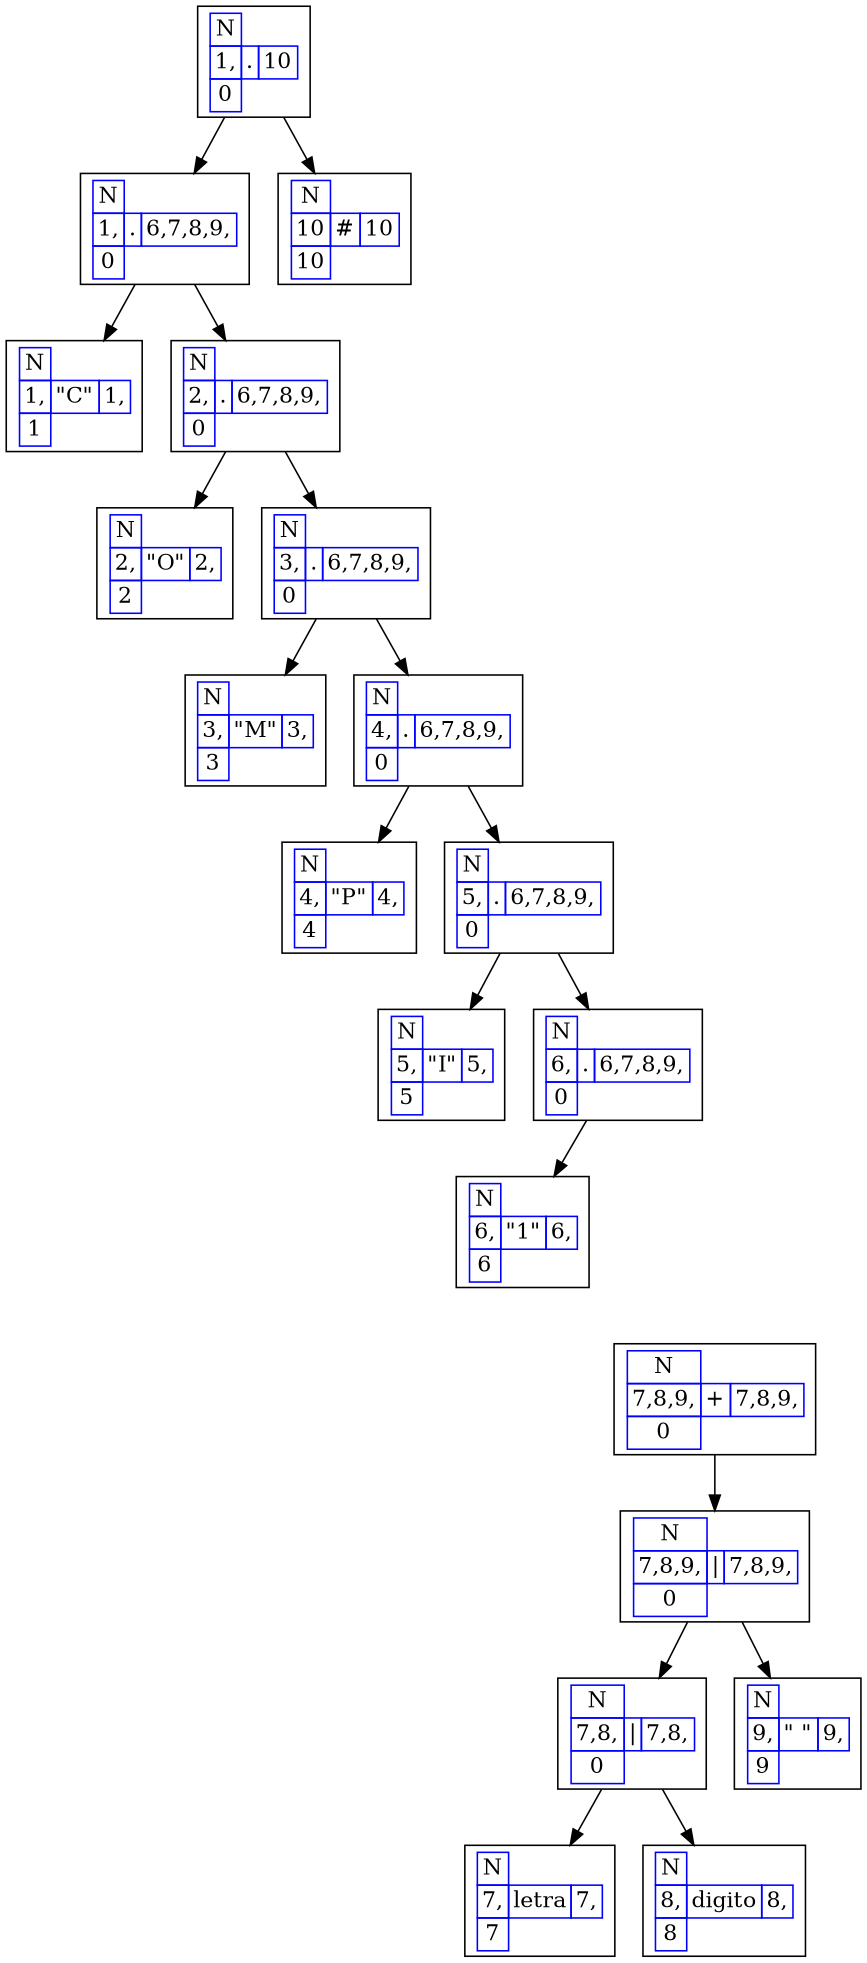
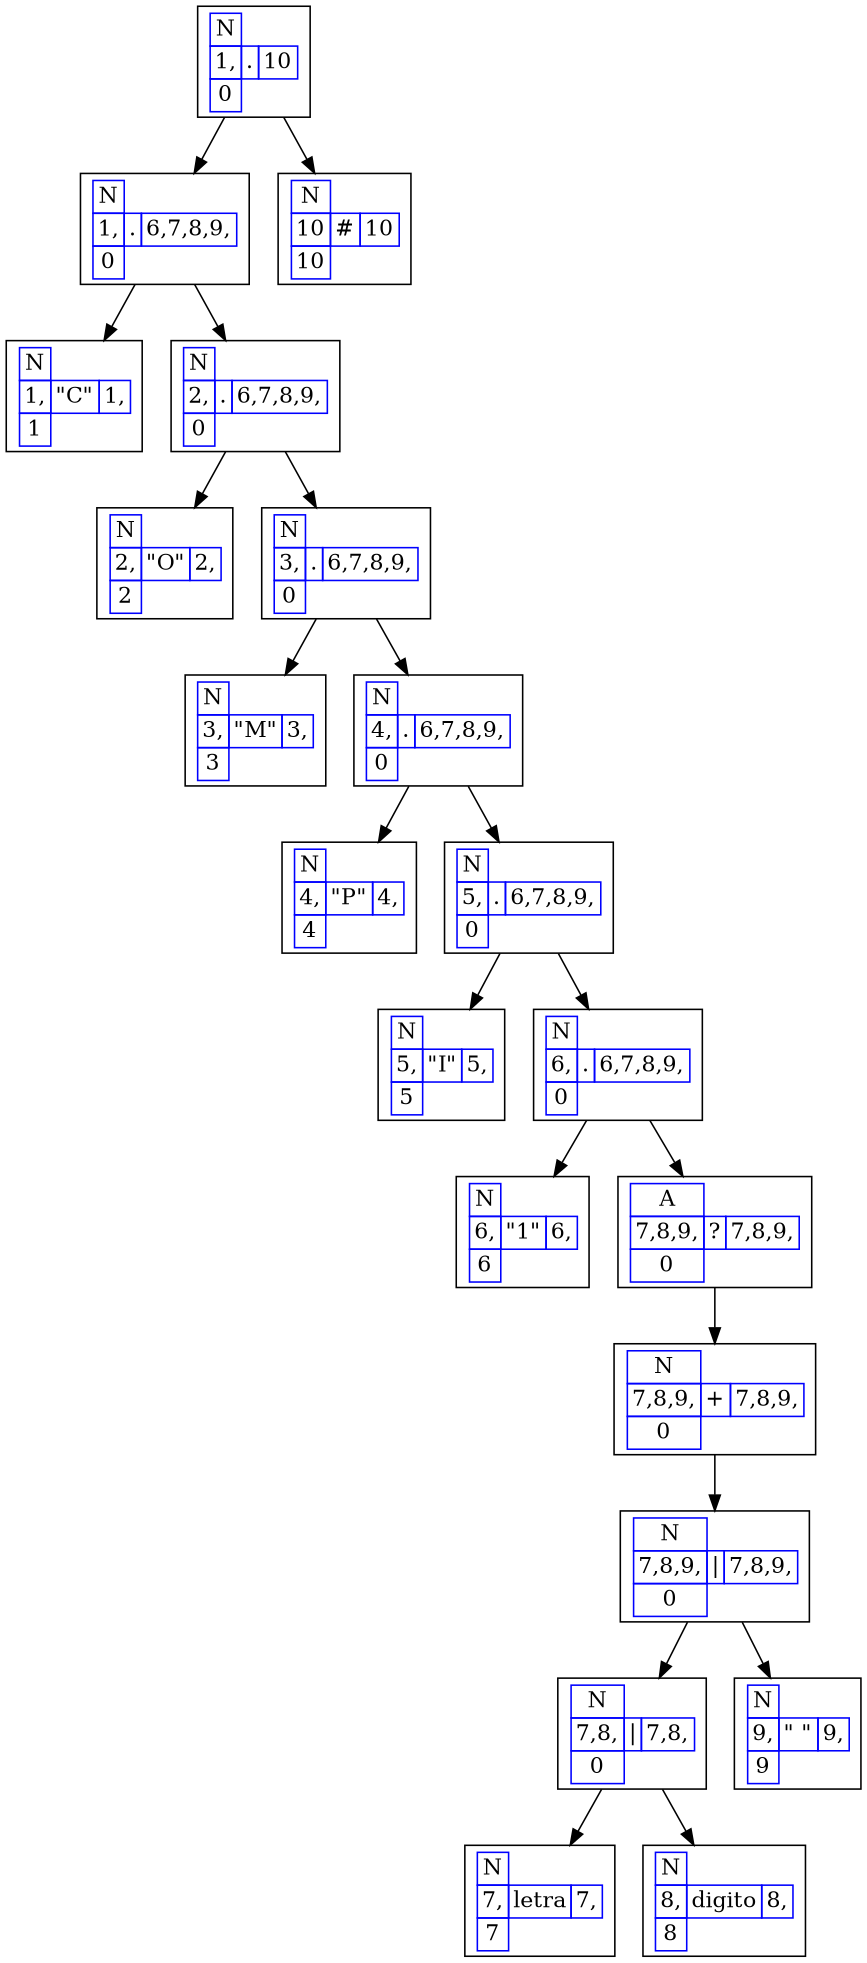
node "A": added
